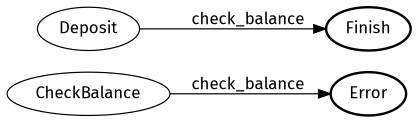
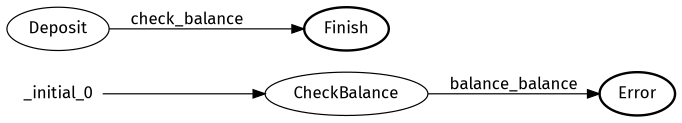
edge "CheckBalance" -> "Error": label "check_balance" -> "balance_balance"
node "_initial_0": added
